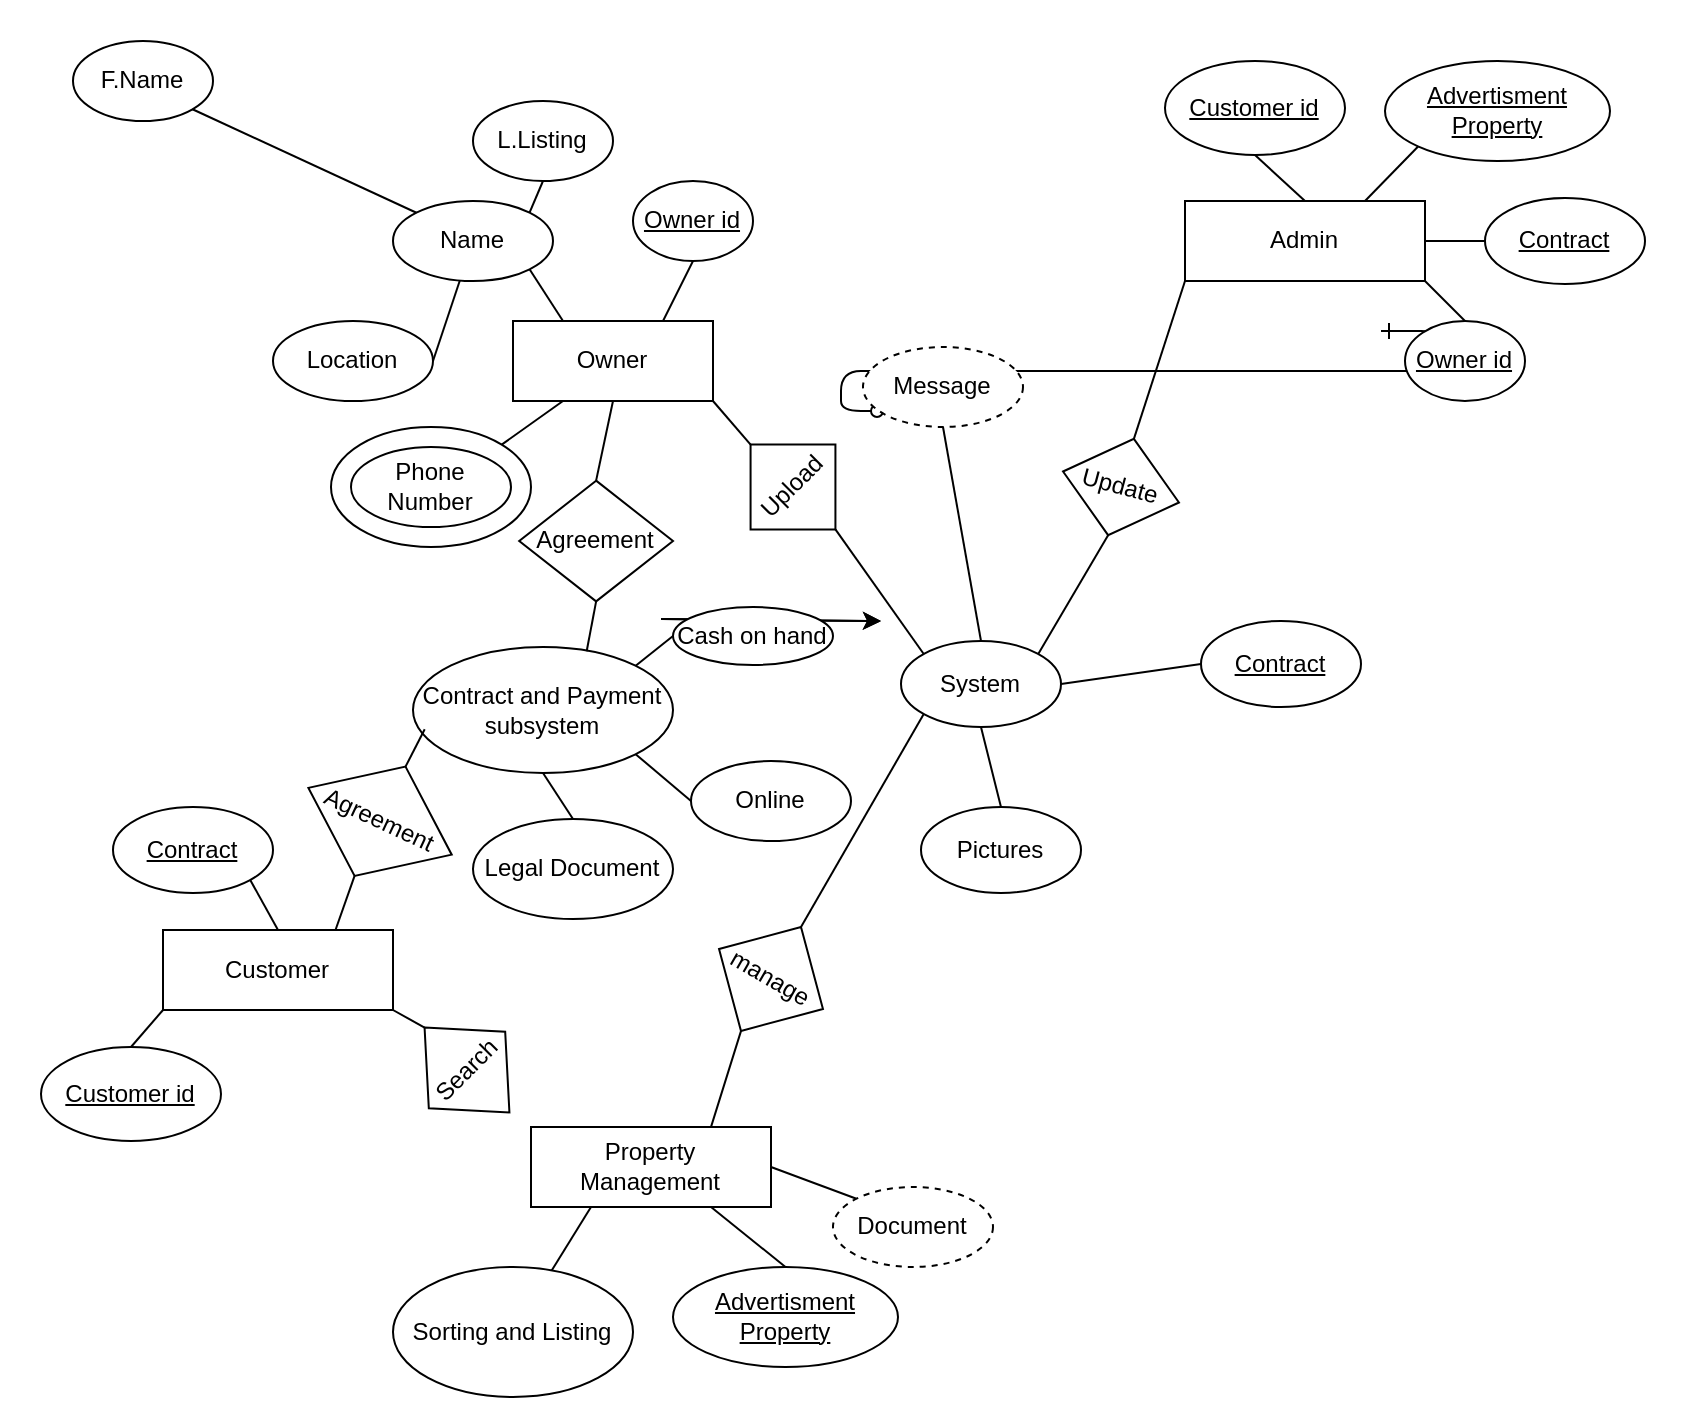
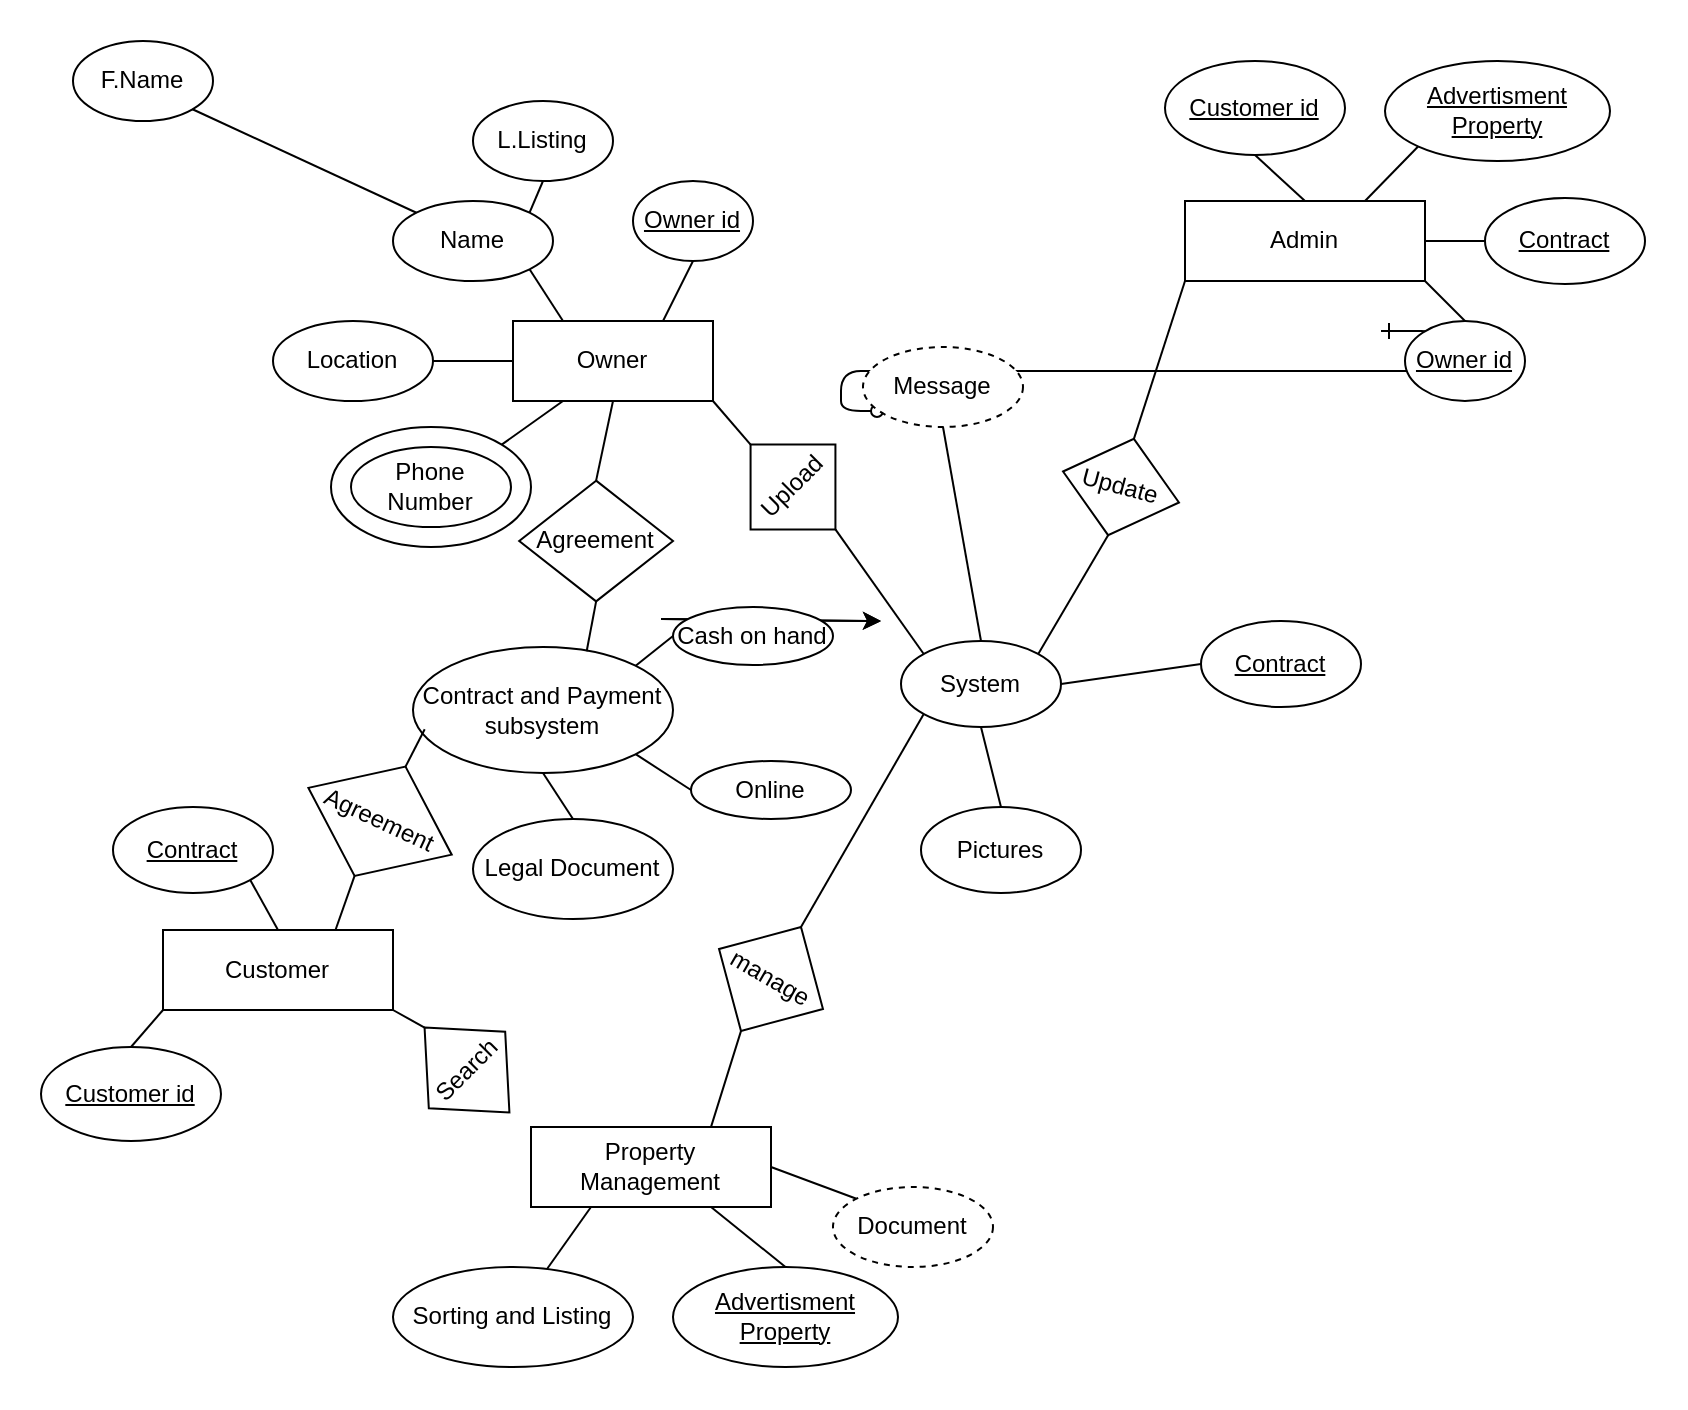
edge "Name" -- "Location": now "Owner" -- "Location"
node "Online": size 160x80 -> 160x58
node "Sorting and Listing": size 240x130 -> 240x100
